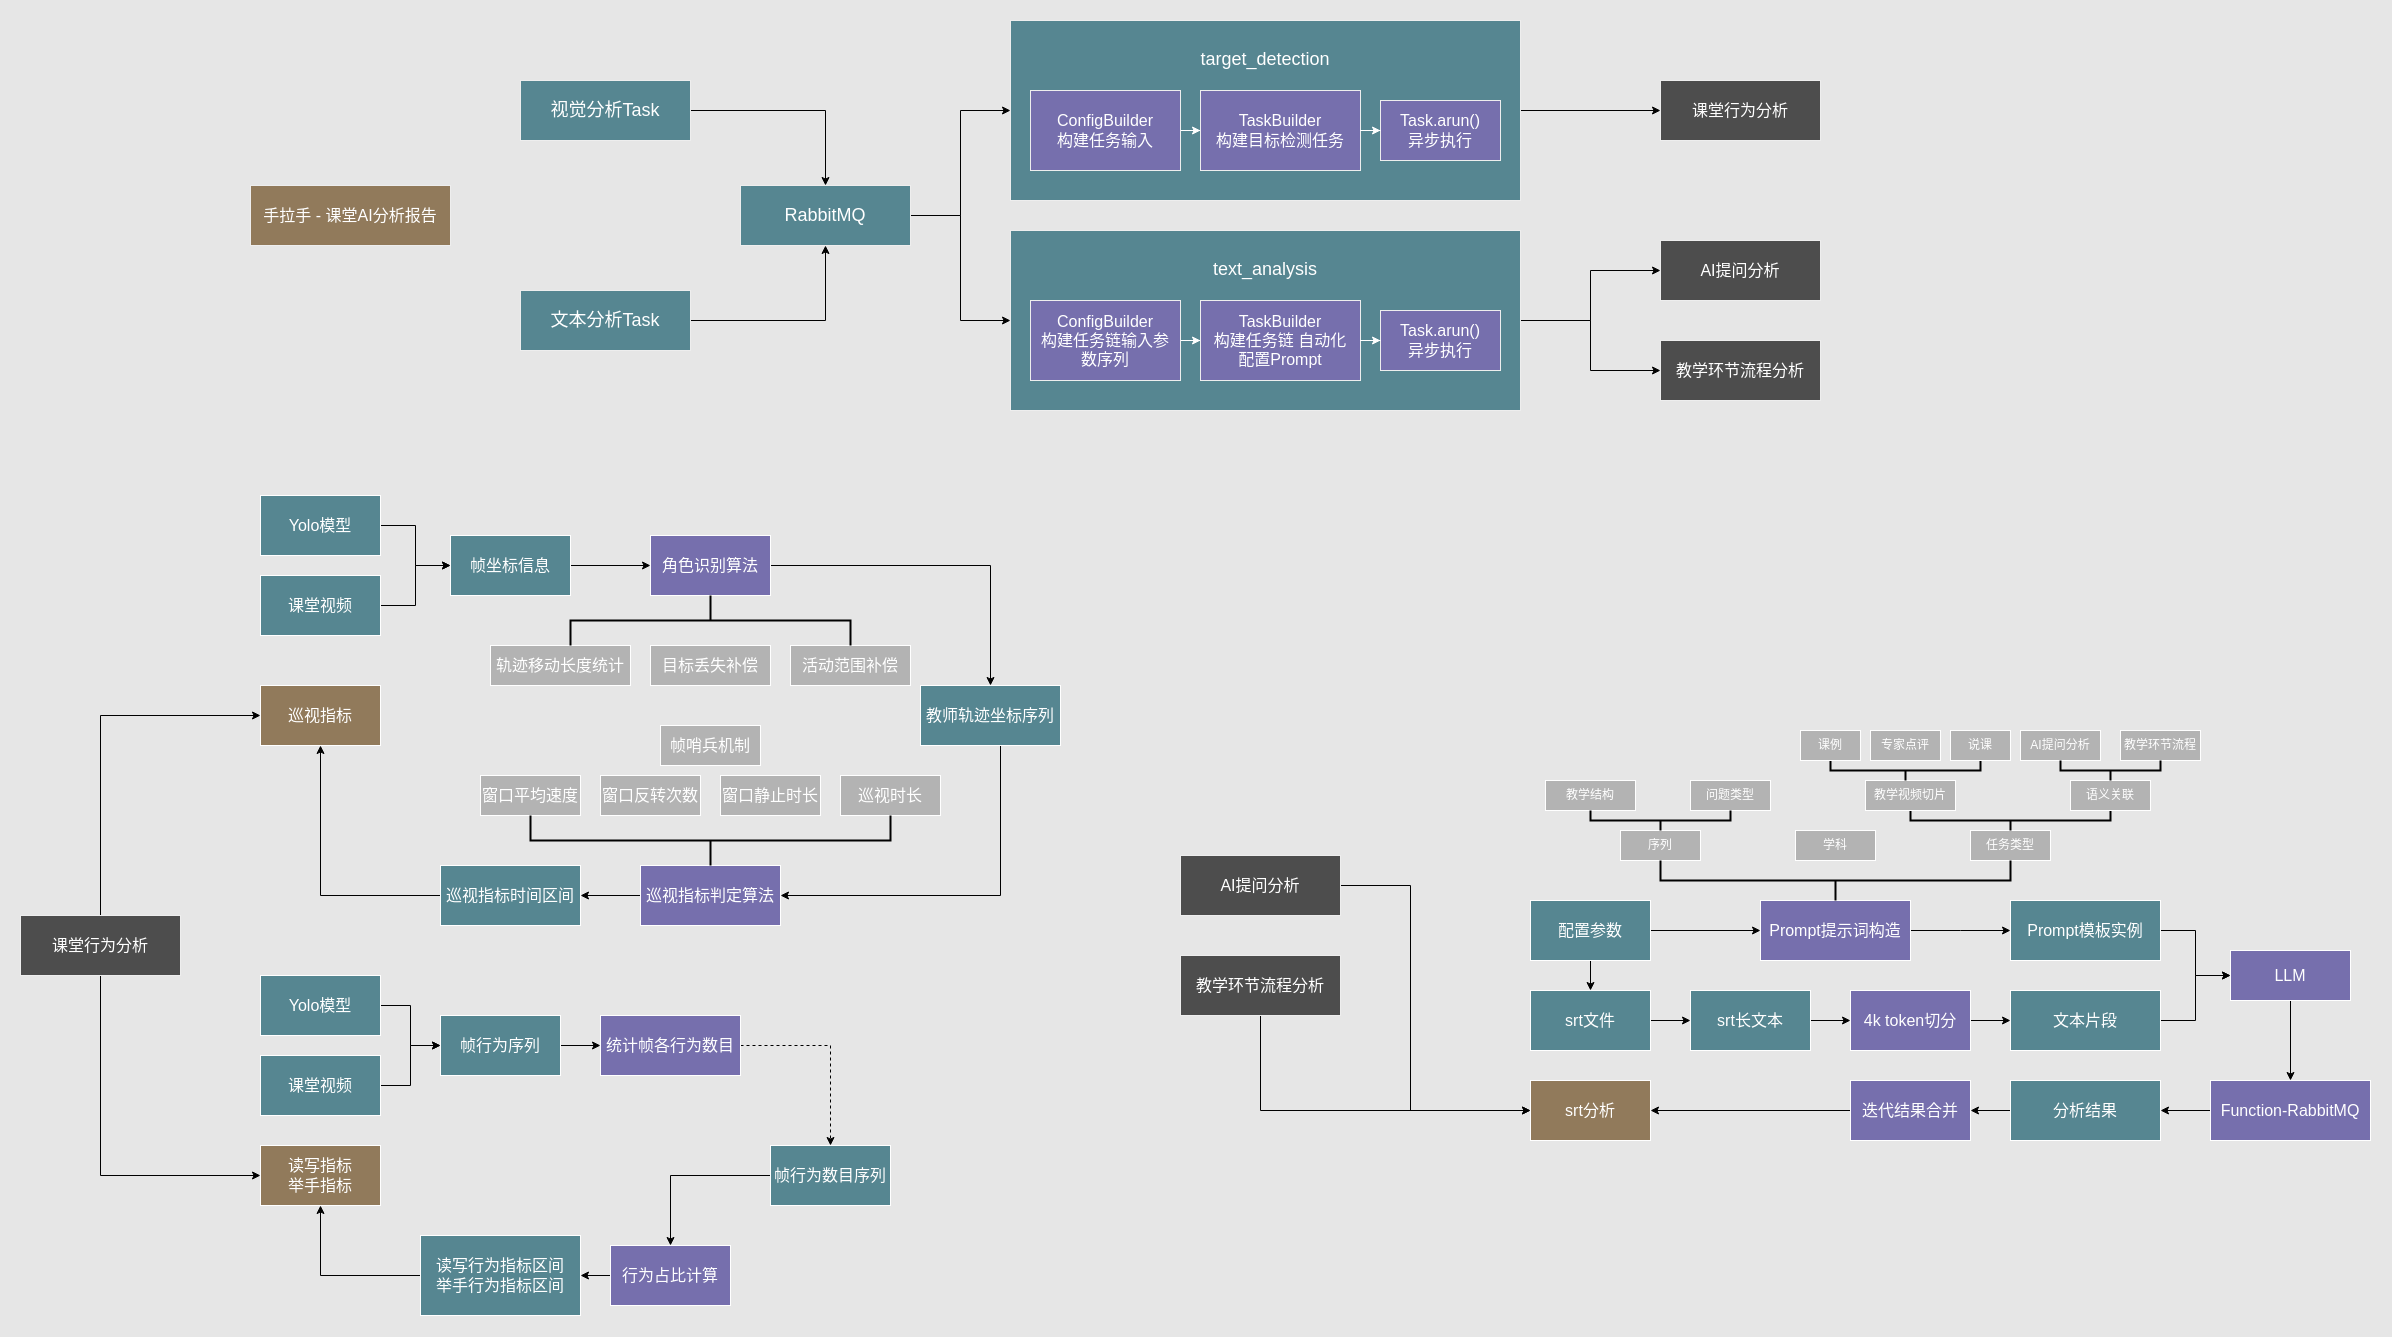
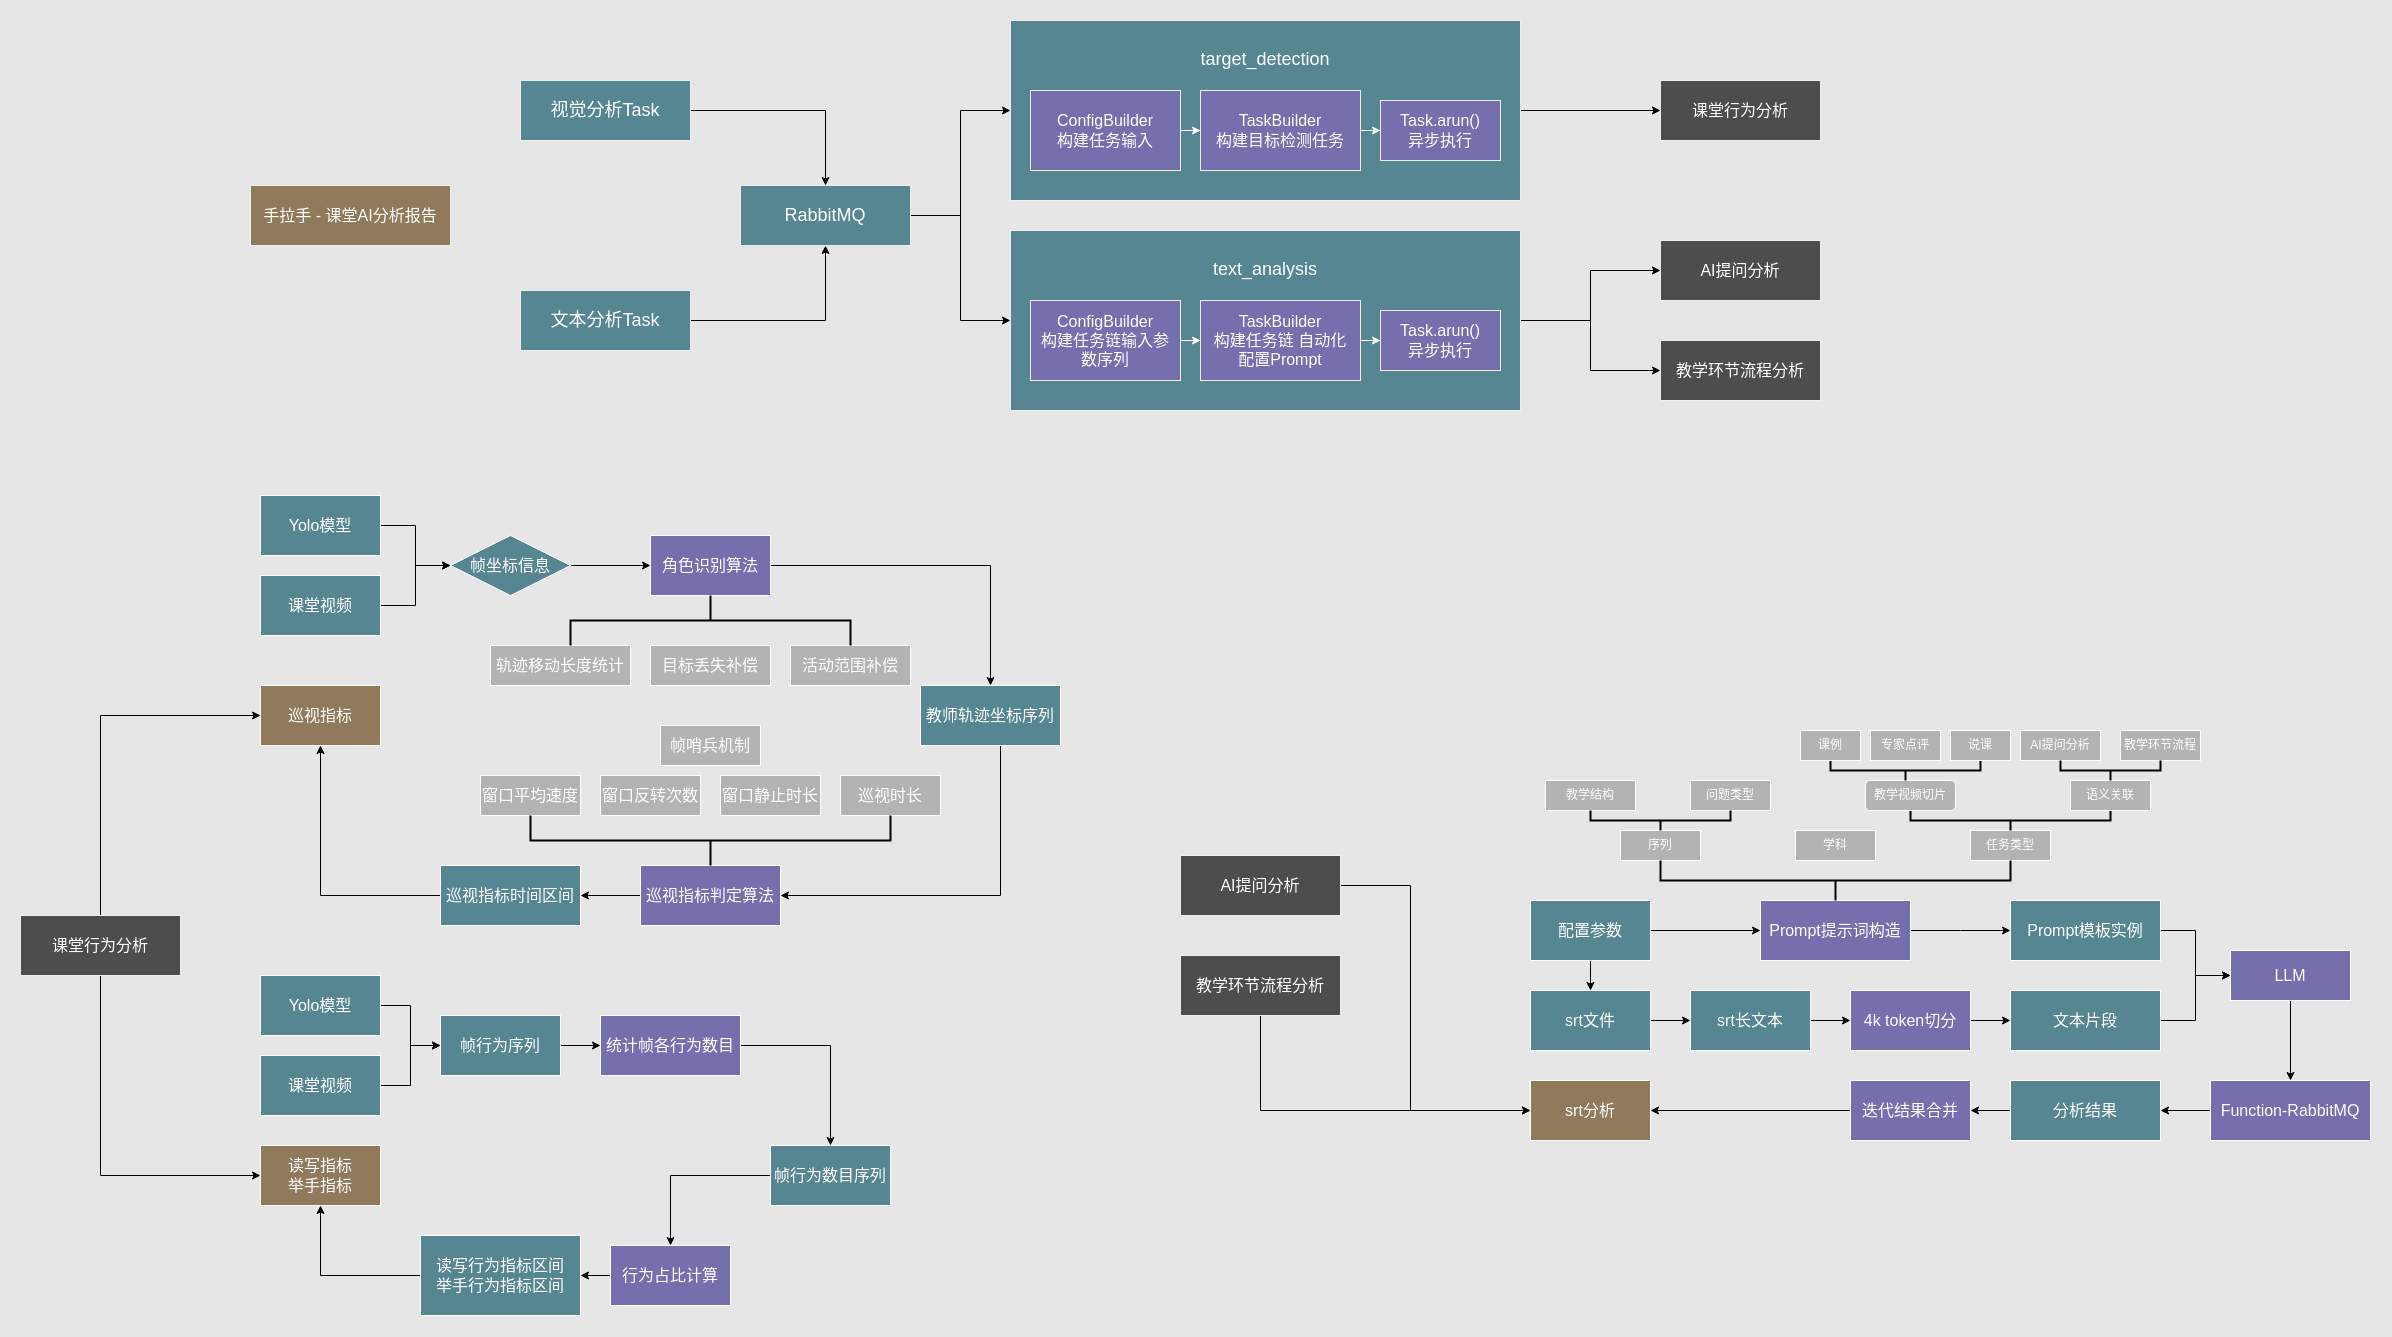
node "帧坐标信息": shape rectangle -> diamond
node "教学视频切片": shape rectangle -> rounded rectangle
edge "统计帧各行为数目" -> "帧行为数目序列": style dashed -> solid
